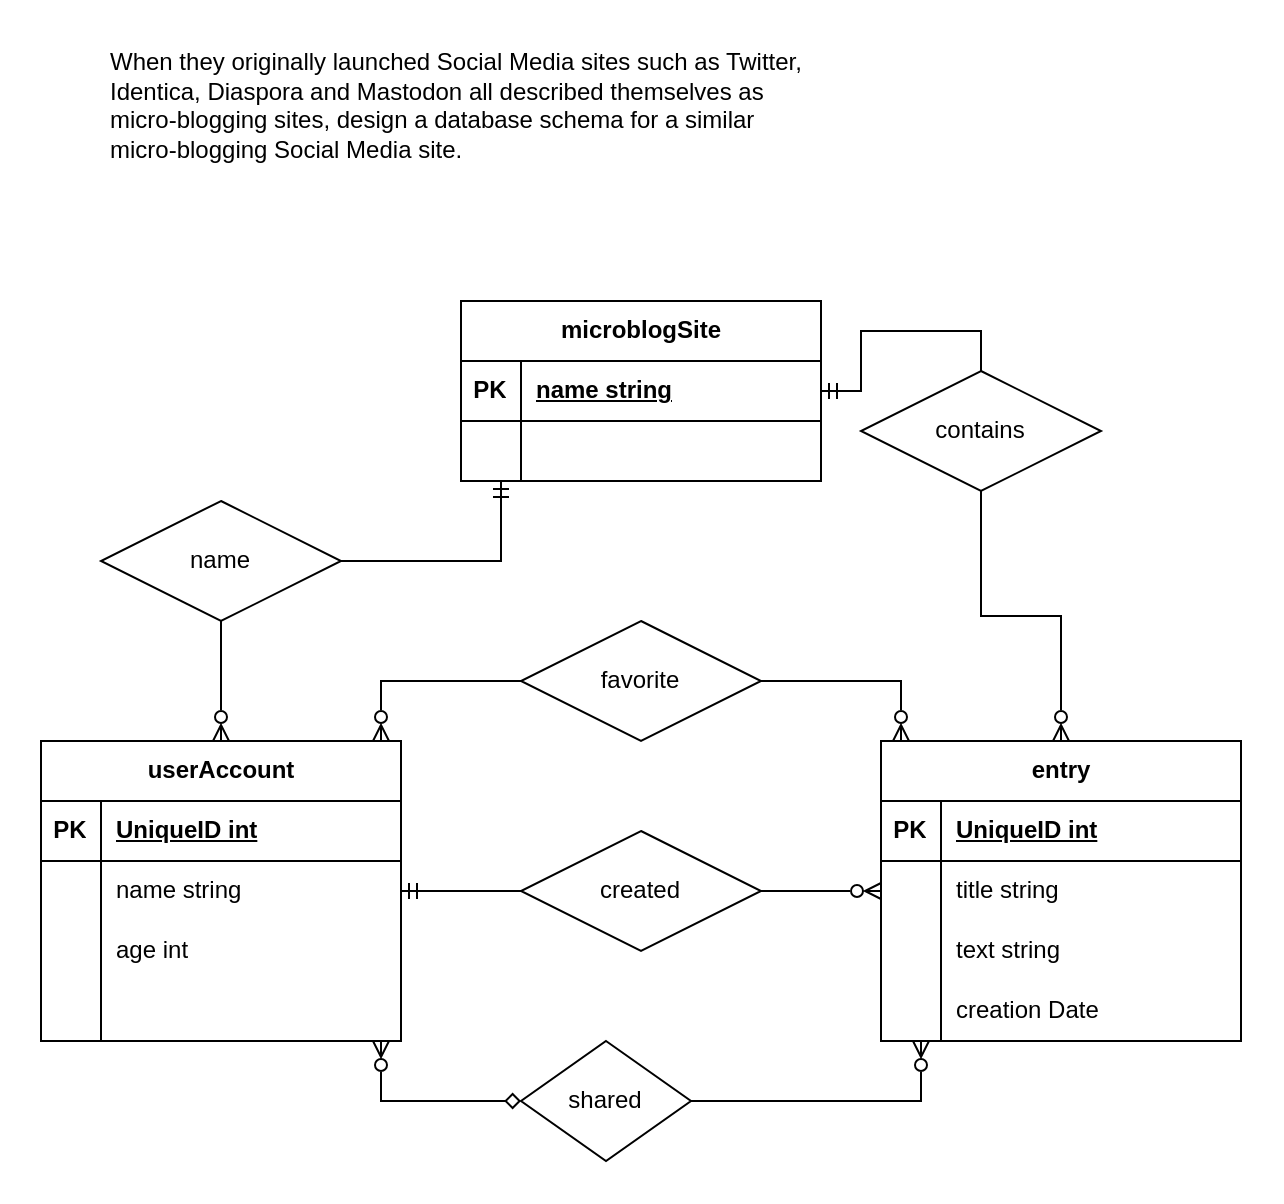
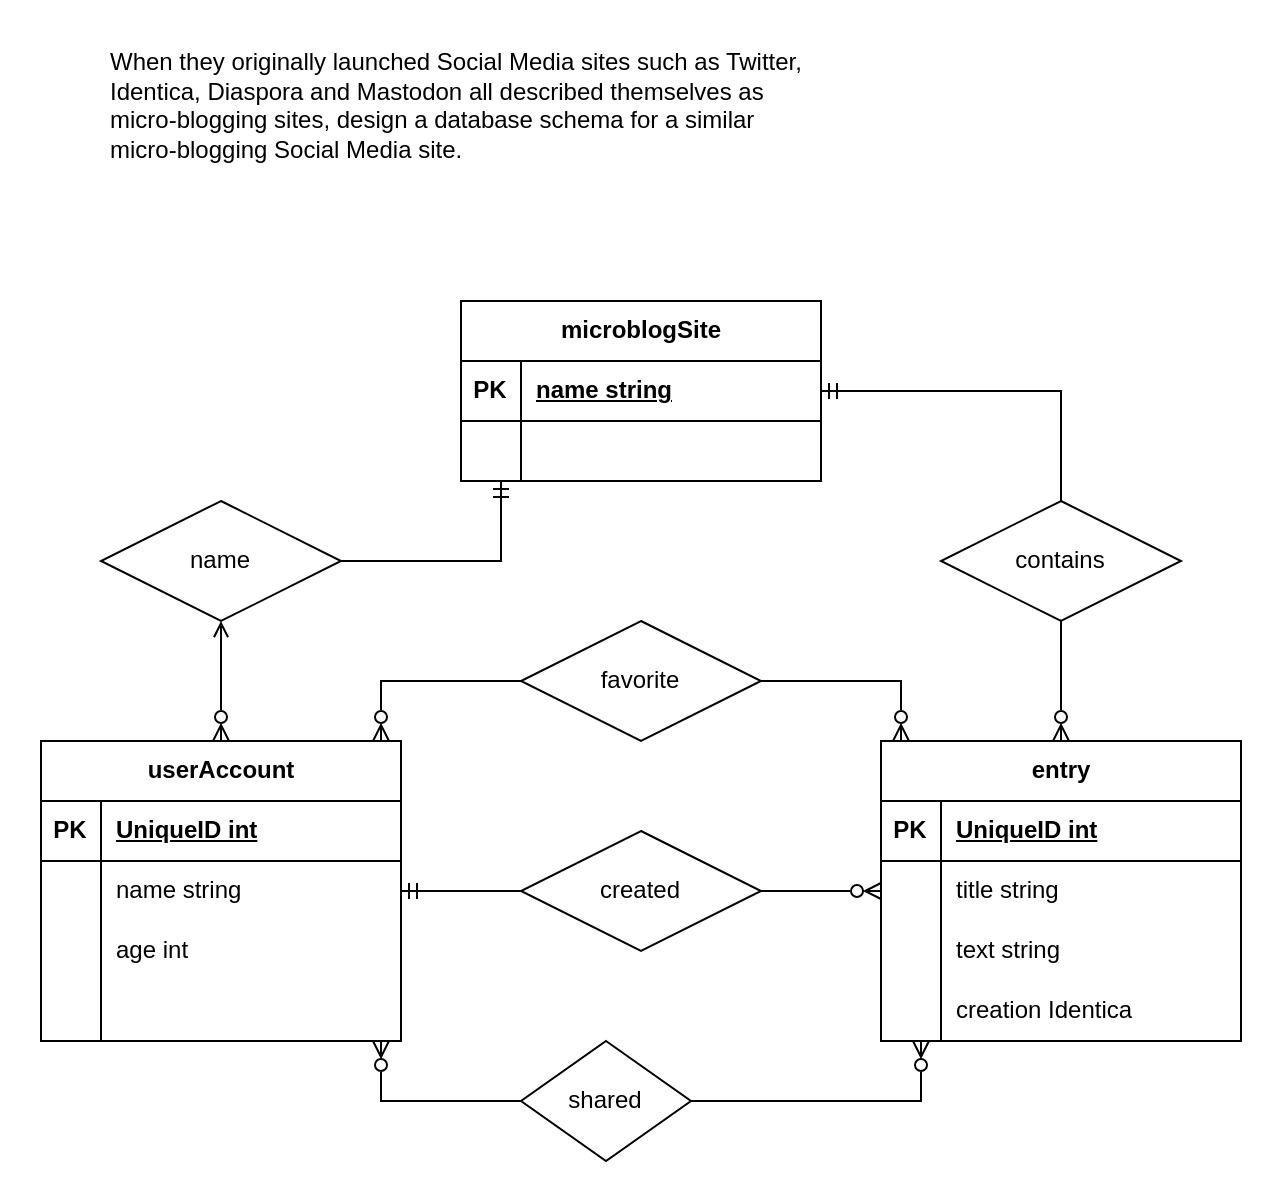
node "contains": moved (981, 431) -> (1061, 561)
edge "name" -> "userAccount": arrowhead none -> open
node "creation Date": label "creation Date" -> "creation Identica"
edge "userAccount" -- "shared": arrowhead diamond -> none
